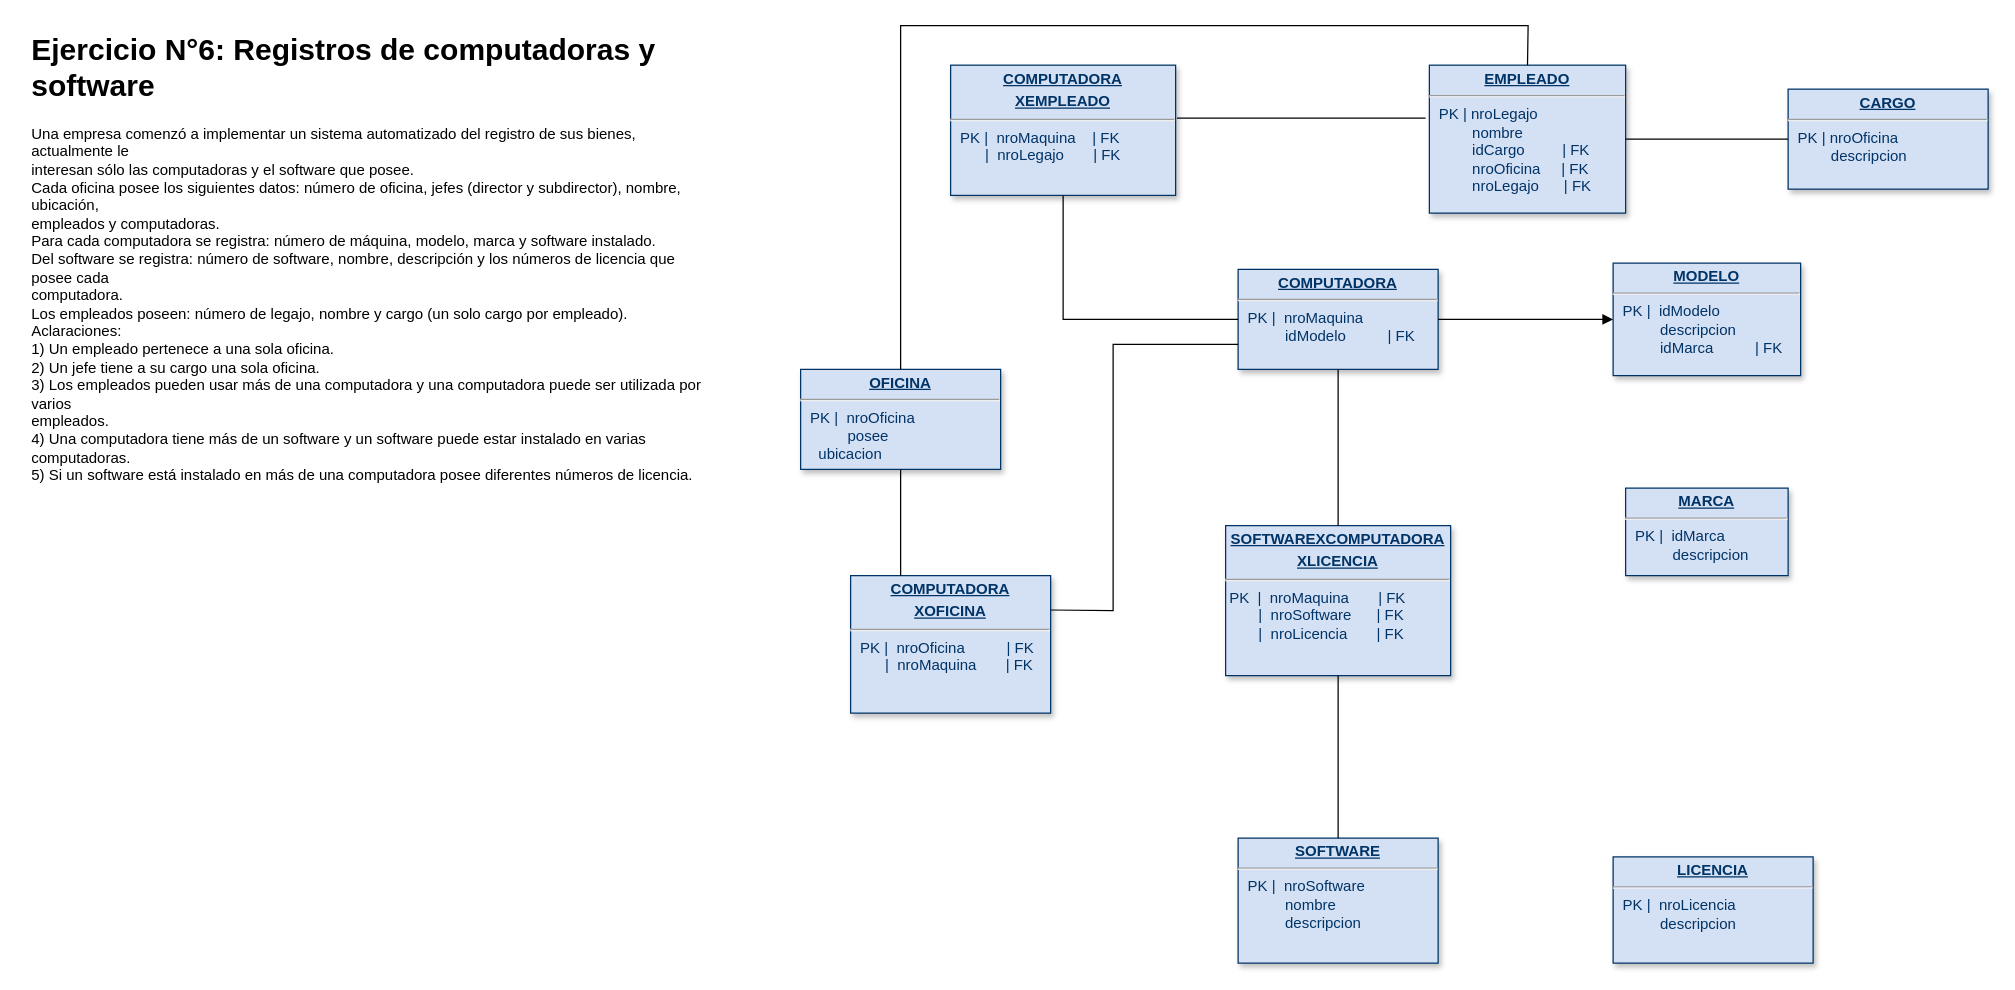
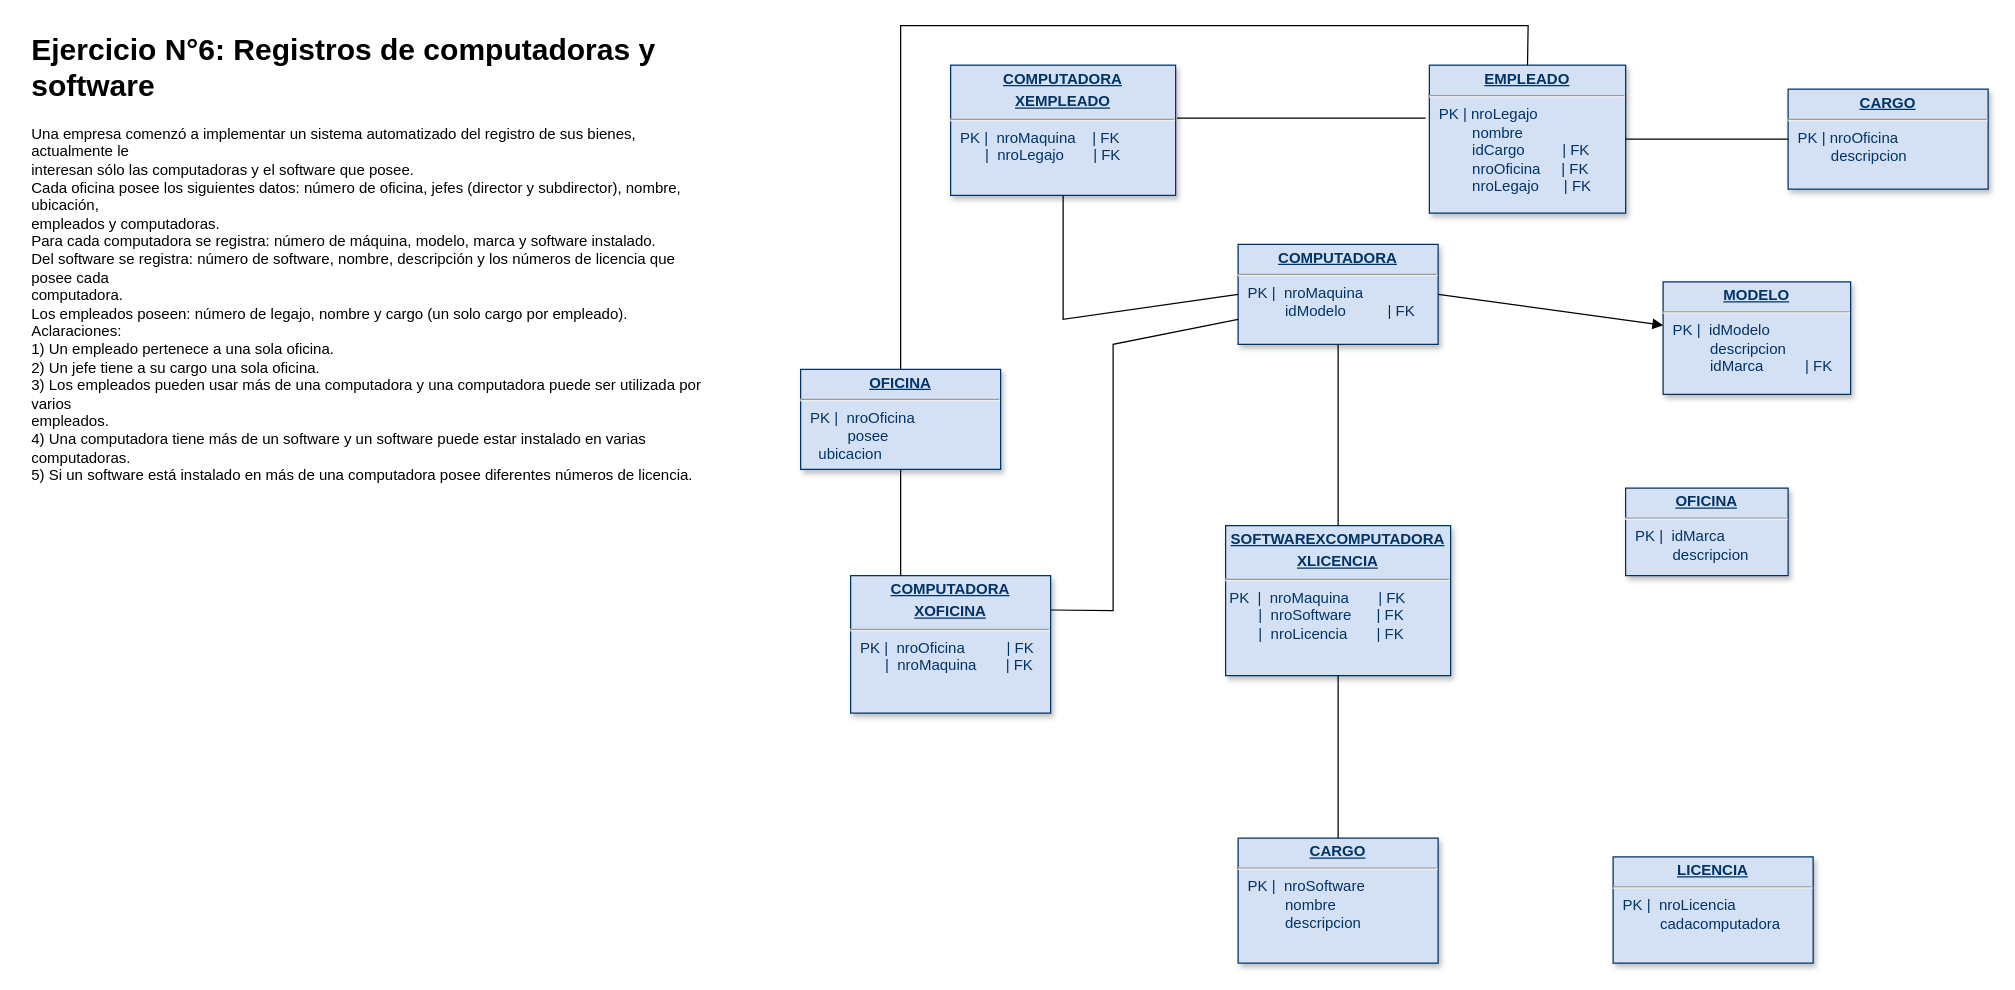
node "COMPUTADORA PK | nroMaquina idModelo | FK": moved (1338, 319) -> (1338, 294)
node "MODELO PK | idModelo descripcion idMarca | FK": moved (1707, 319) -> (1757, 338)
node "MARCA PK | idMarca descripcion": label "MARCA PK | idMarca descripcion" -> "OFICINA PK | idMarca descripcion"
node "SOFTWARE PK | nroSoftware nombre descripcion": label "SOFTWARE PK | nroSoftware nombre descripcion" -> "CARGO PK | nroSoftware nombre descripcion"
node "LICENCIA PK | nroLicencia descripcion": label "LICENCIA PK | nroLicencia descripcion" -> "LICENCIA PK | nroLicencia cadacomputadora"
